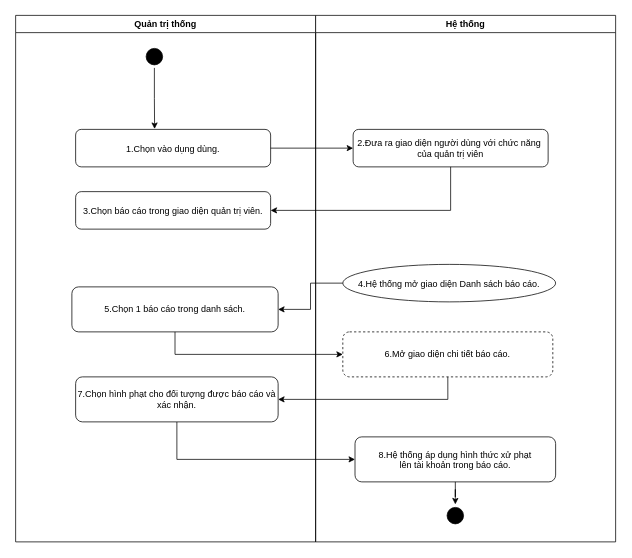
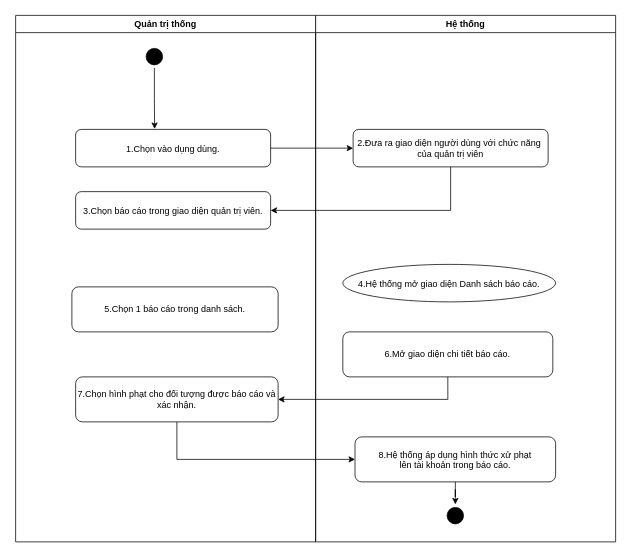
edge "4.Hệ thống mở giao diện Danh sách báo cáo." -> "5.Chọn 1 báo cáo trong danh sách.": removed
edge "5.Chọn 1 báo cáo trong danh sách." -> "6.Mở giao diện chi tiết báo cáo.": removed
node "6.Mở giao diện chi tiết báo cáo.": style dashed -> solid
